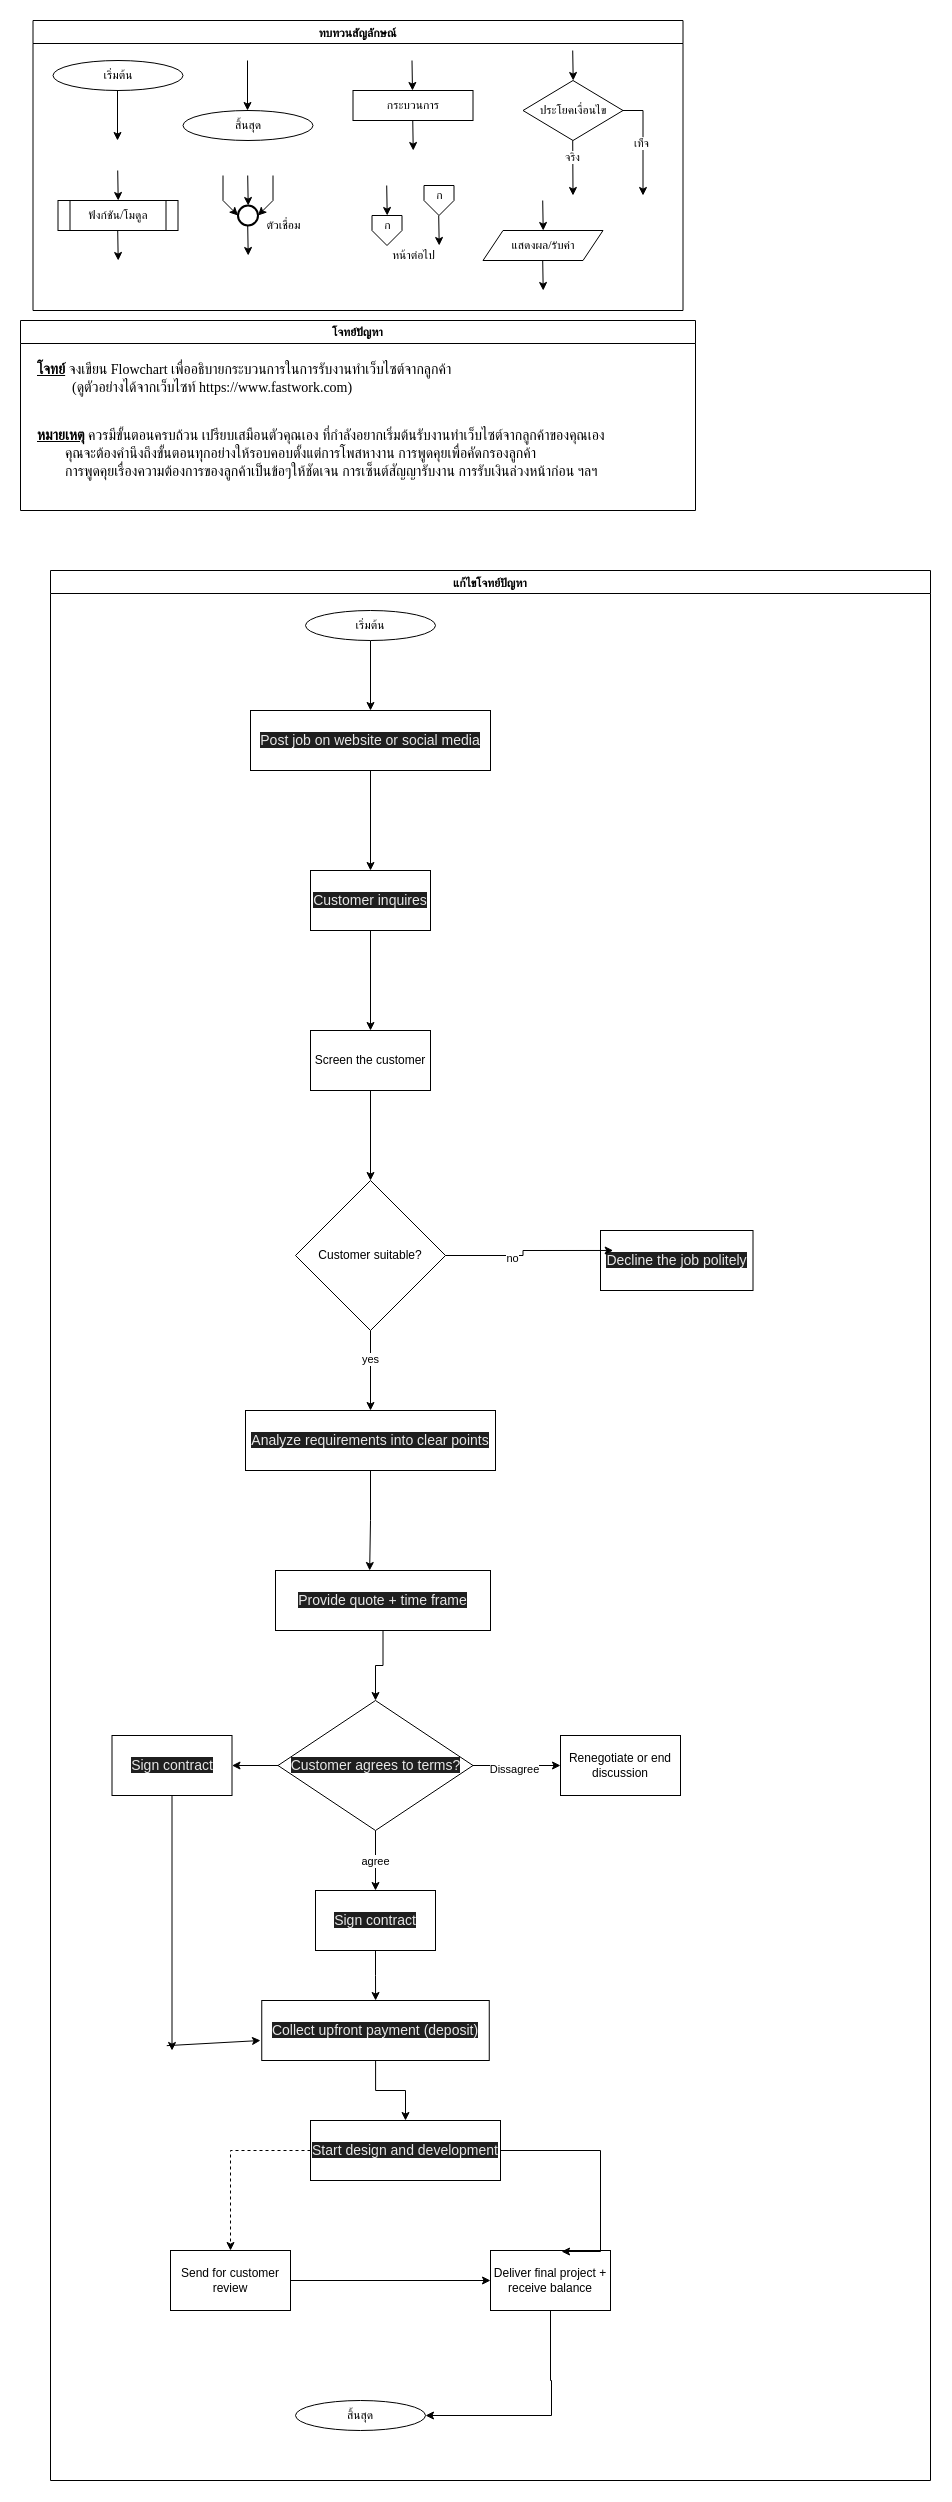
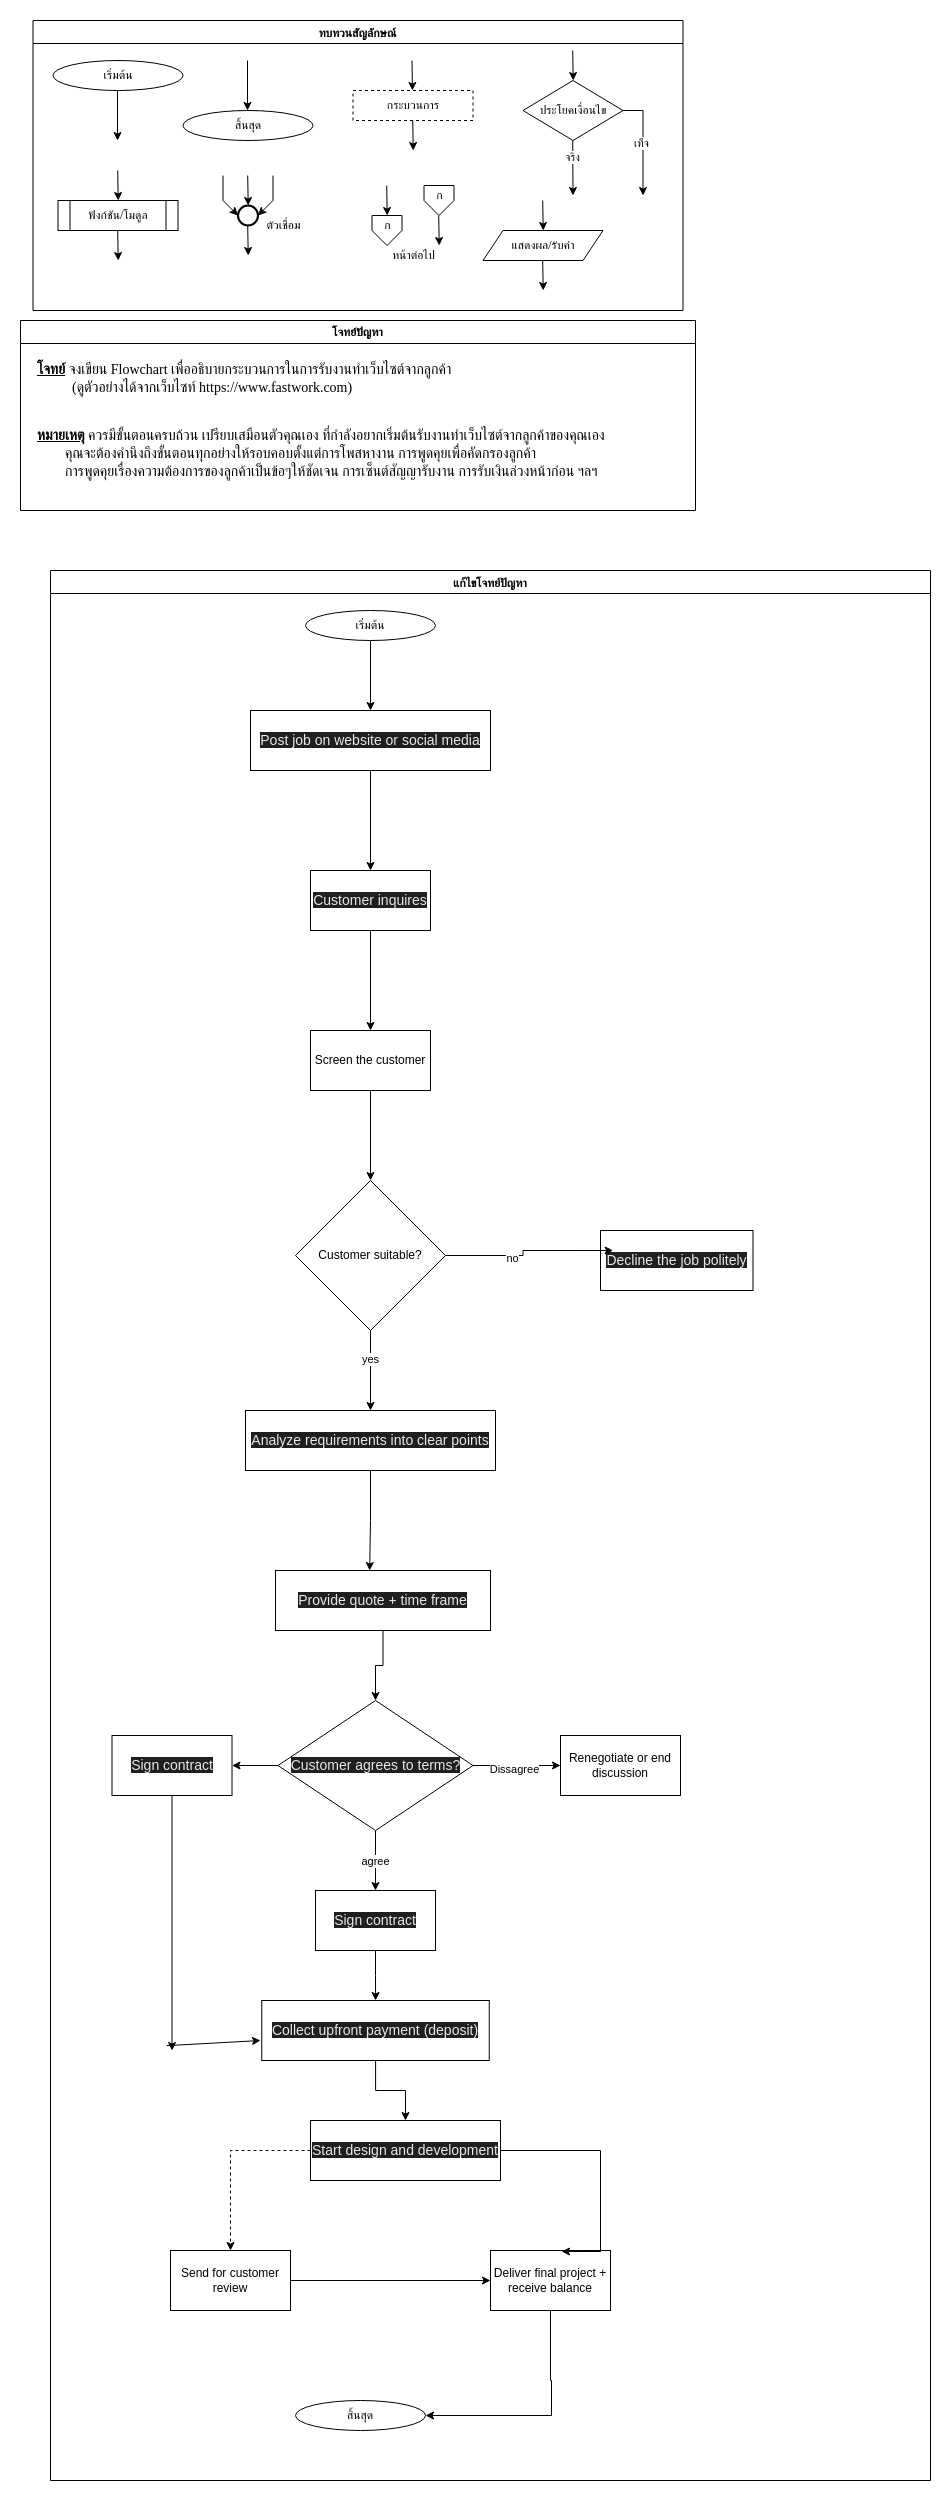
node "กระบวนการ": style solid -> dashed
